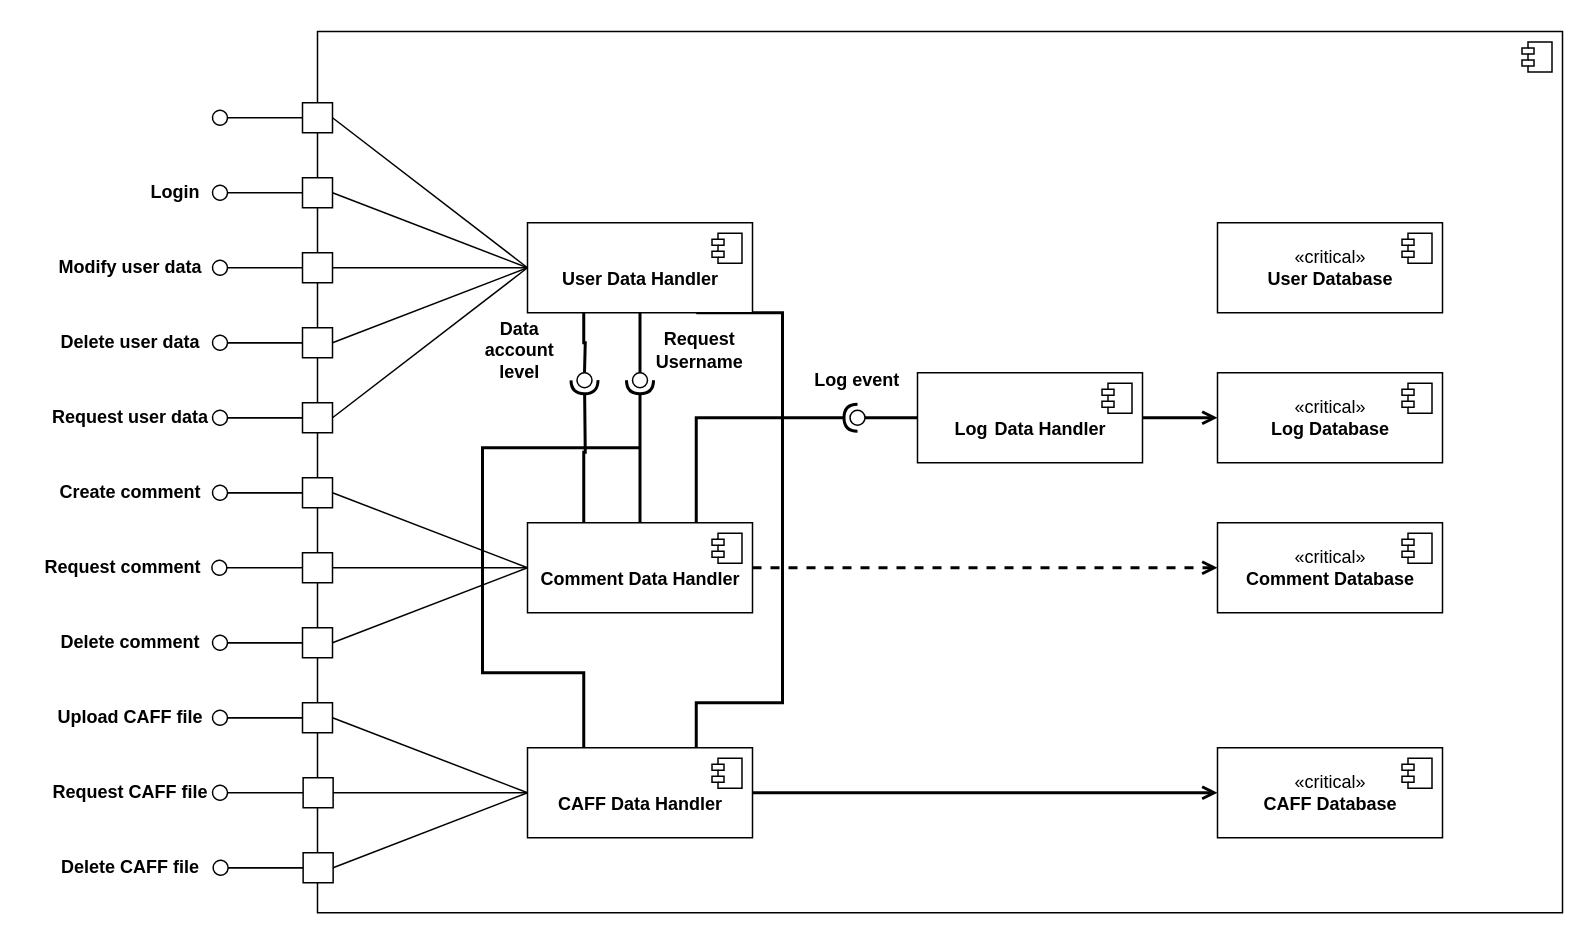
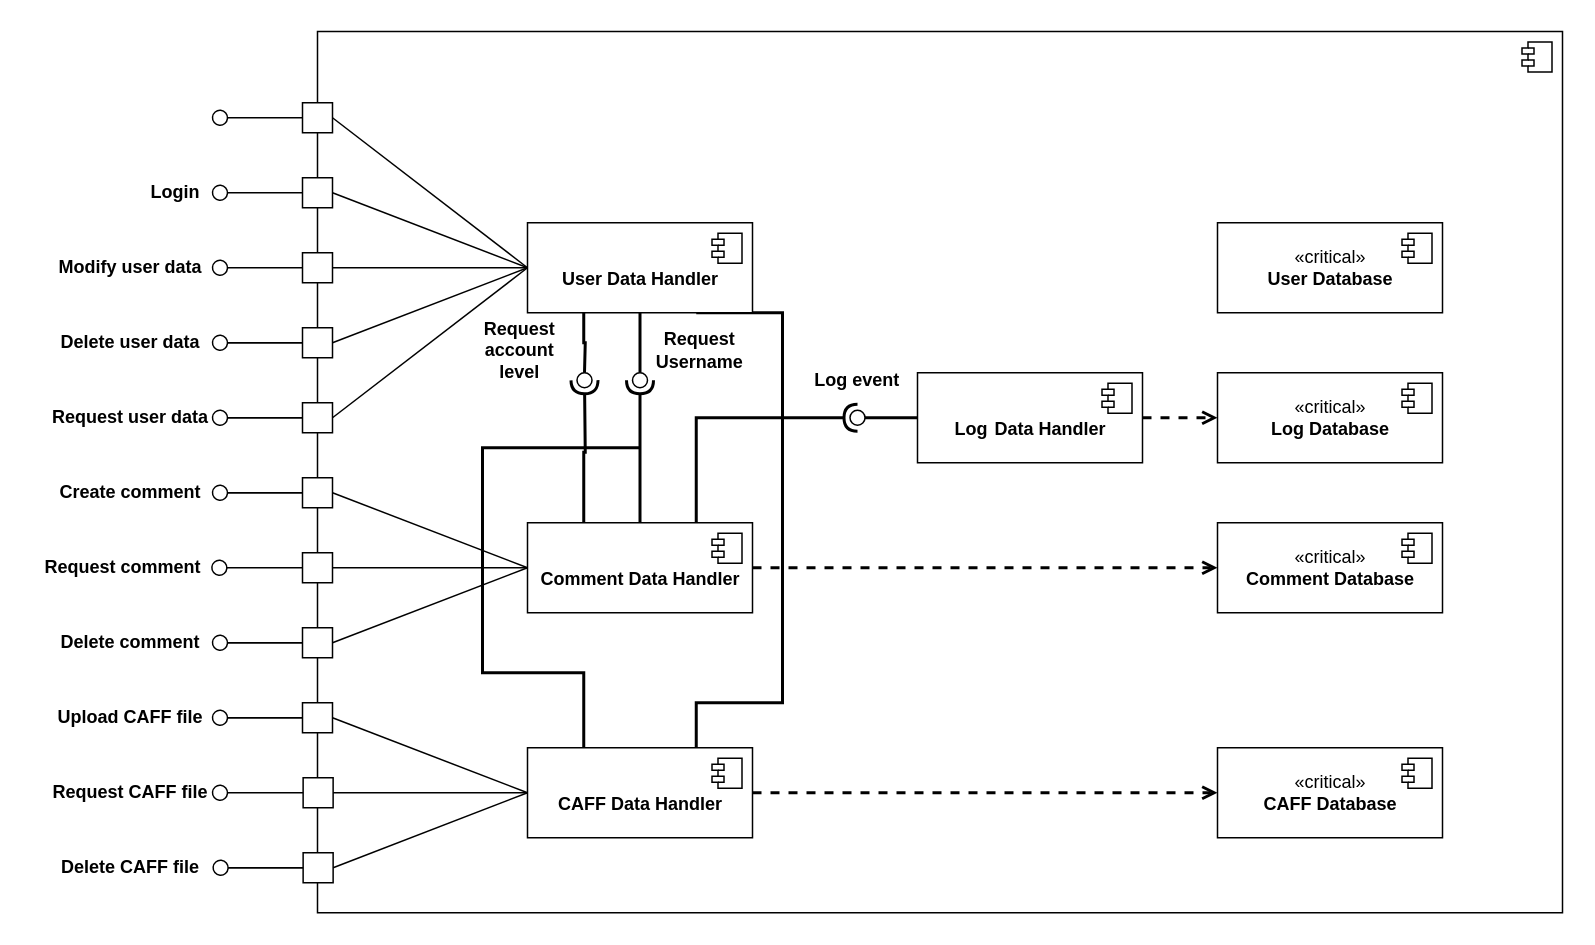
node "Data account level": label "Data account level" -> "Request account level"
edge "Log Data Handler" -> "«critical» Log Database": style solid -> dashed
edge "CAFF Data Handler" -> "«critical» CAFF Database": style solid -> dashed
